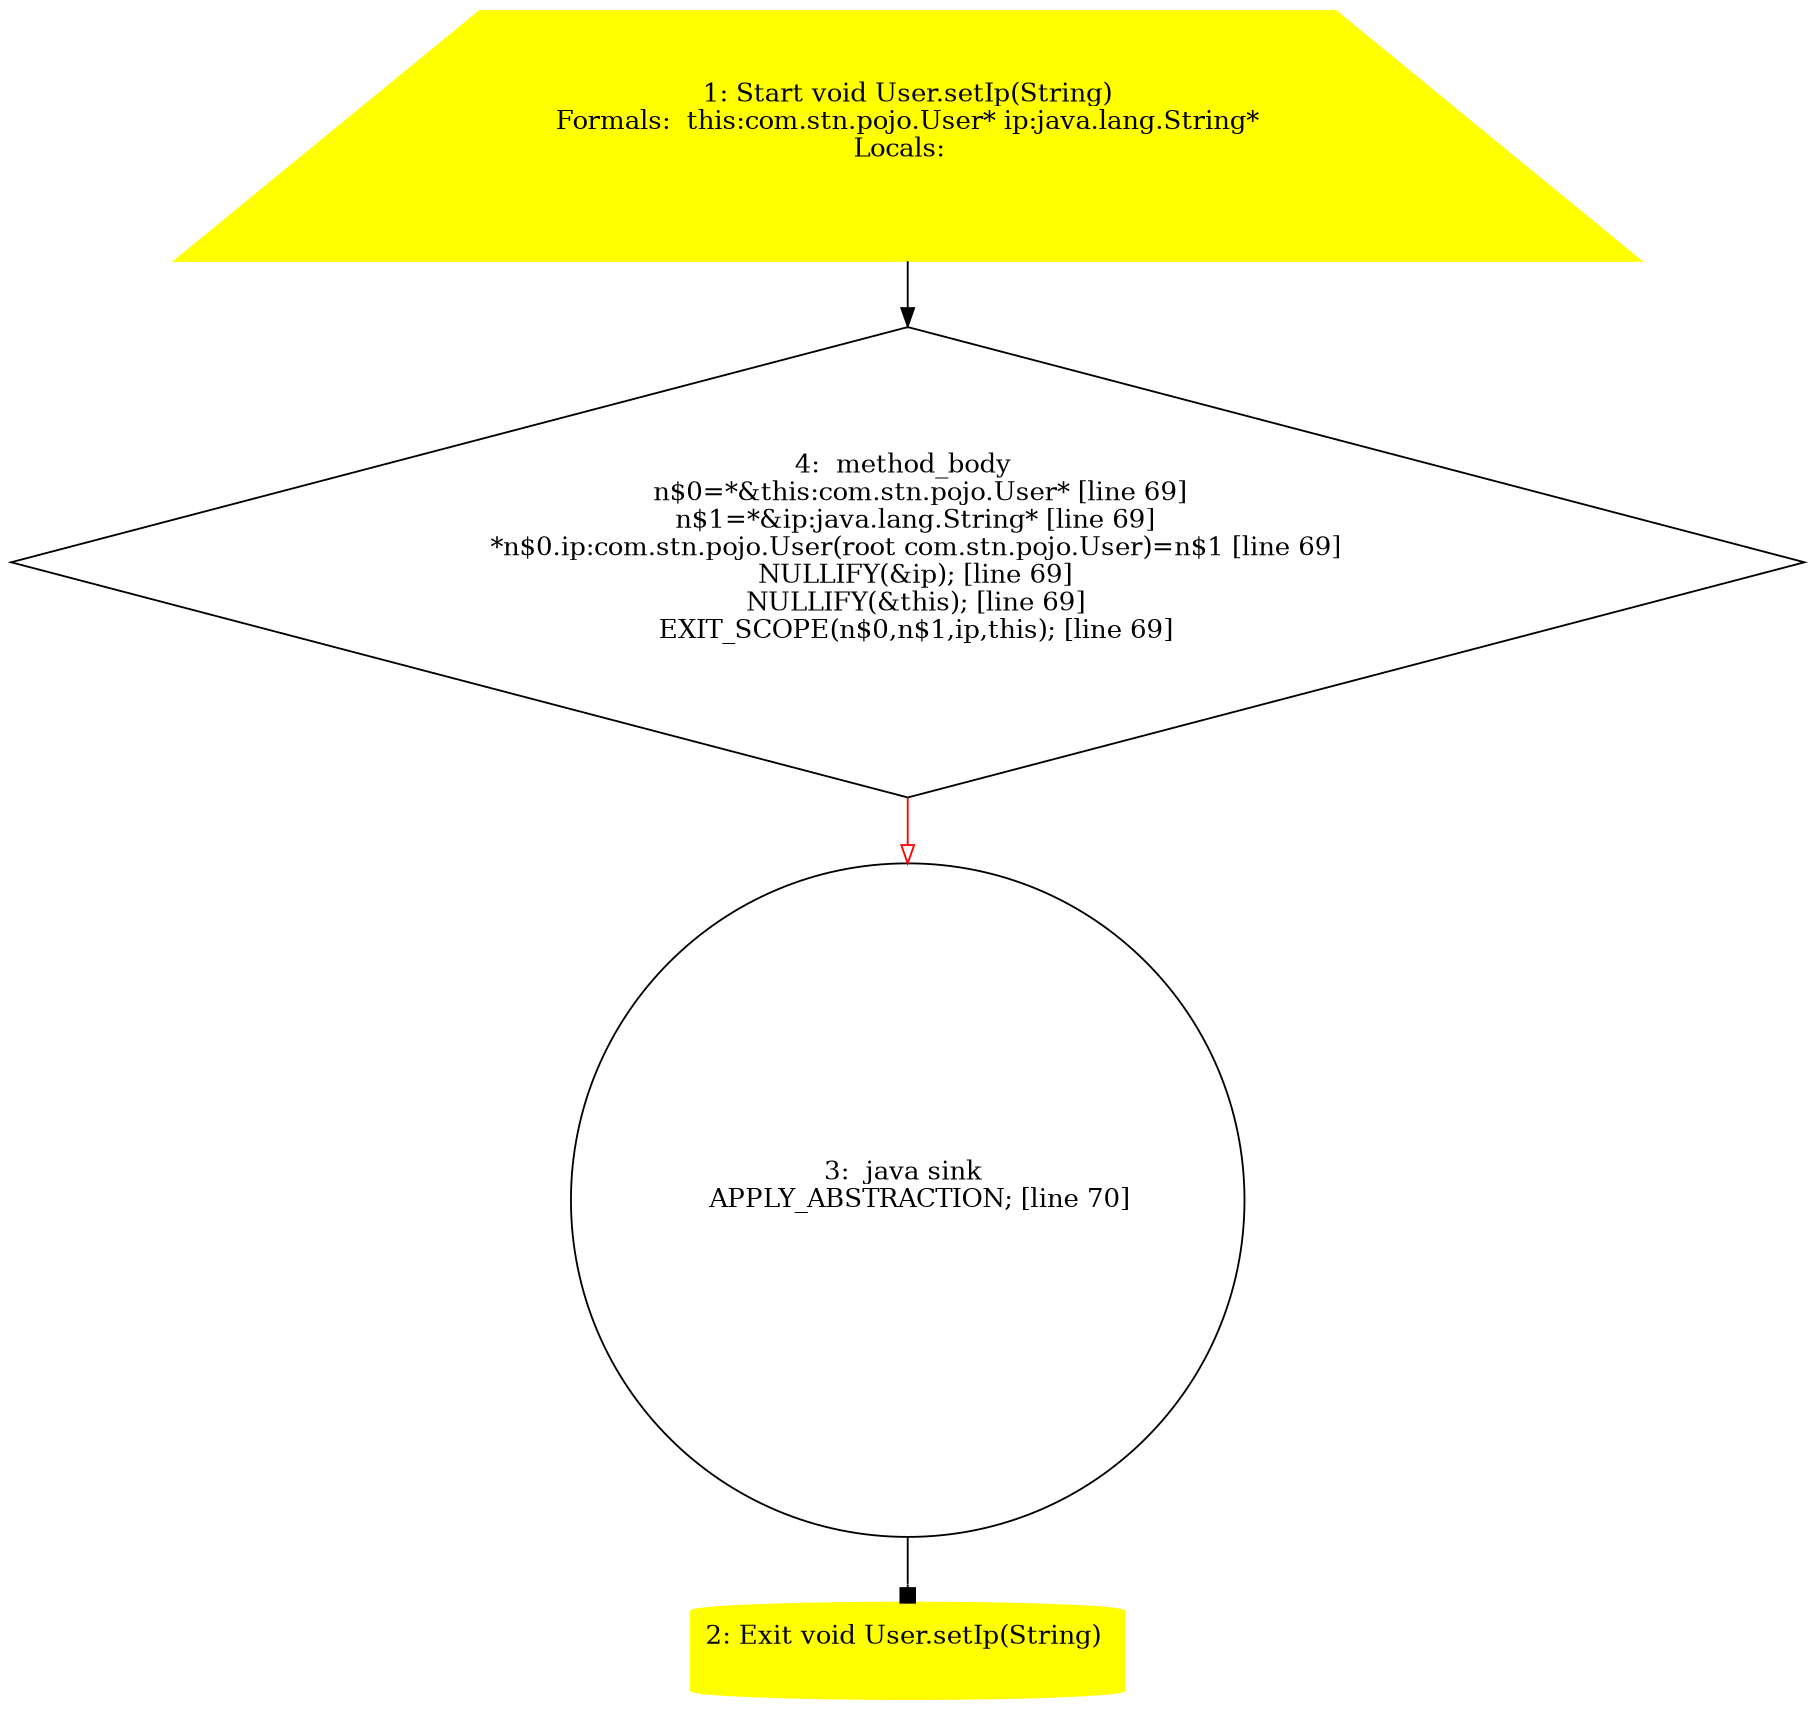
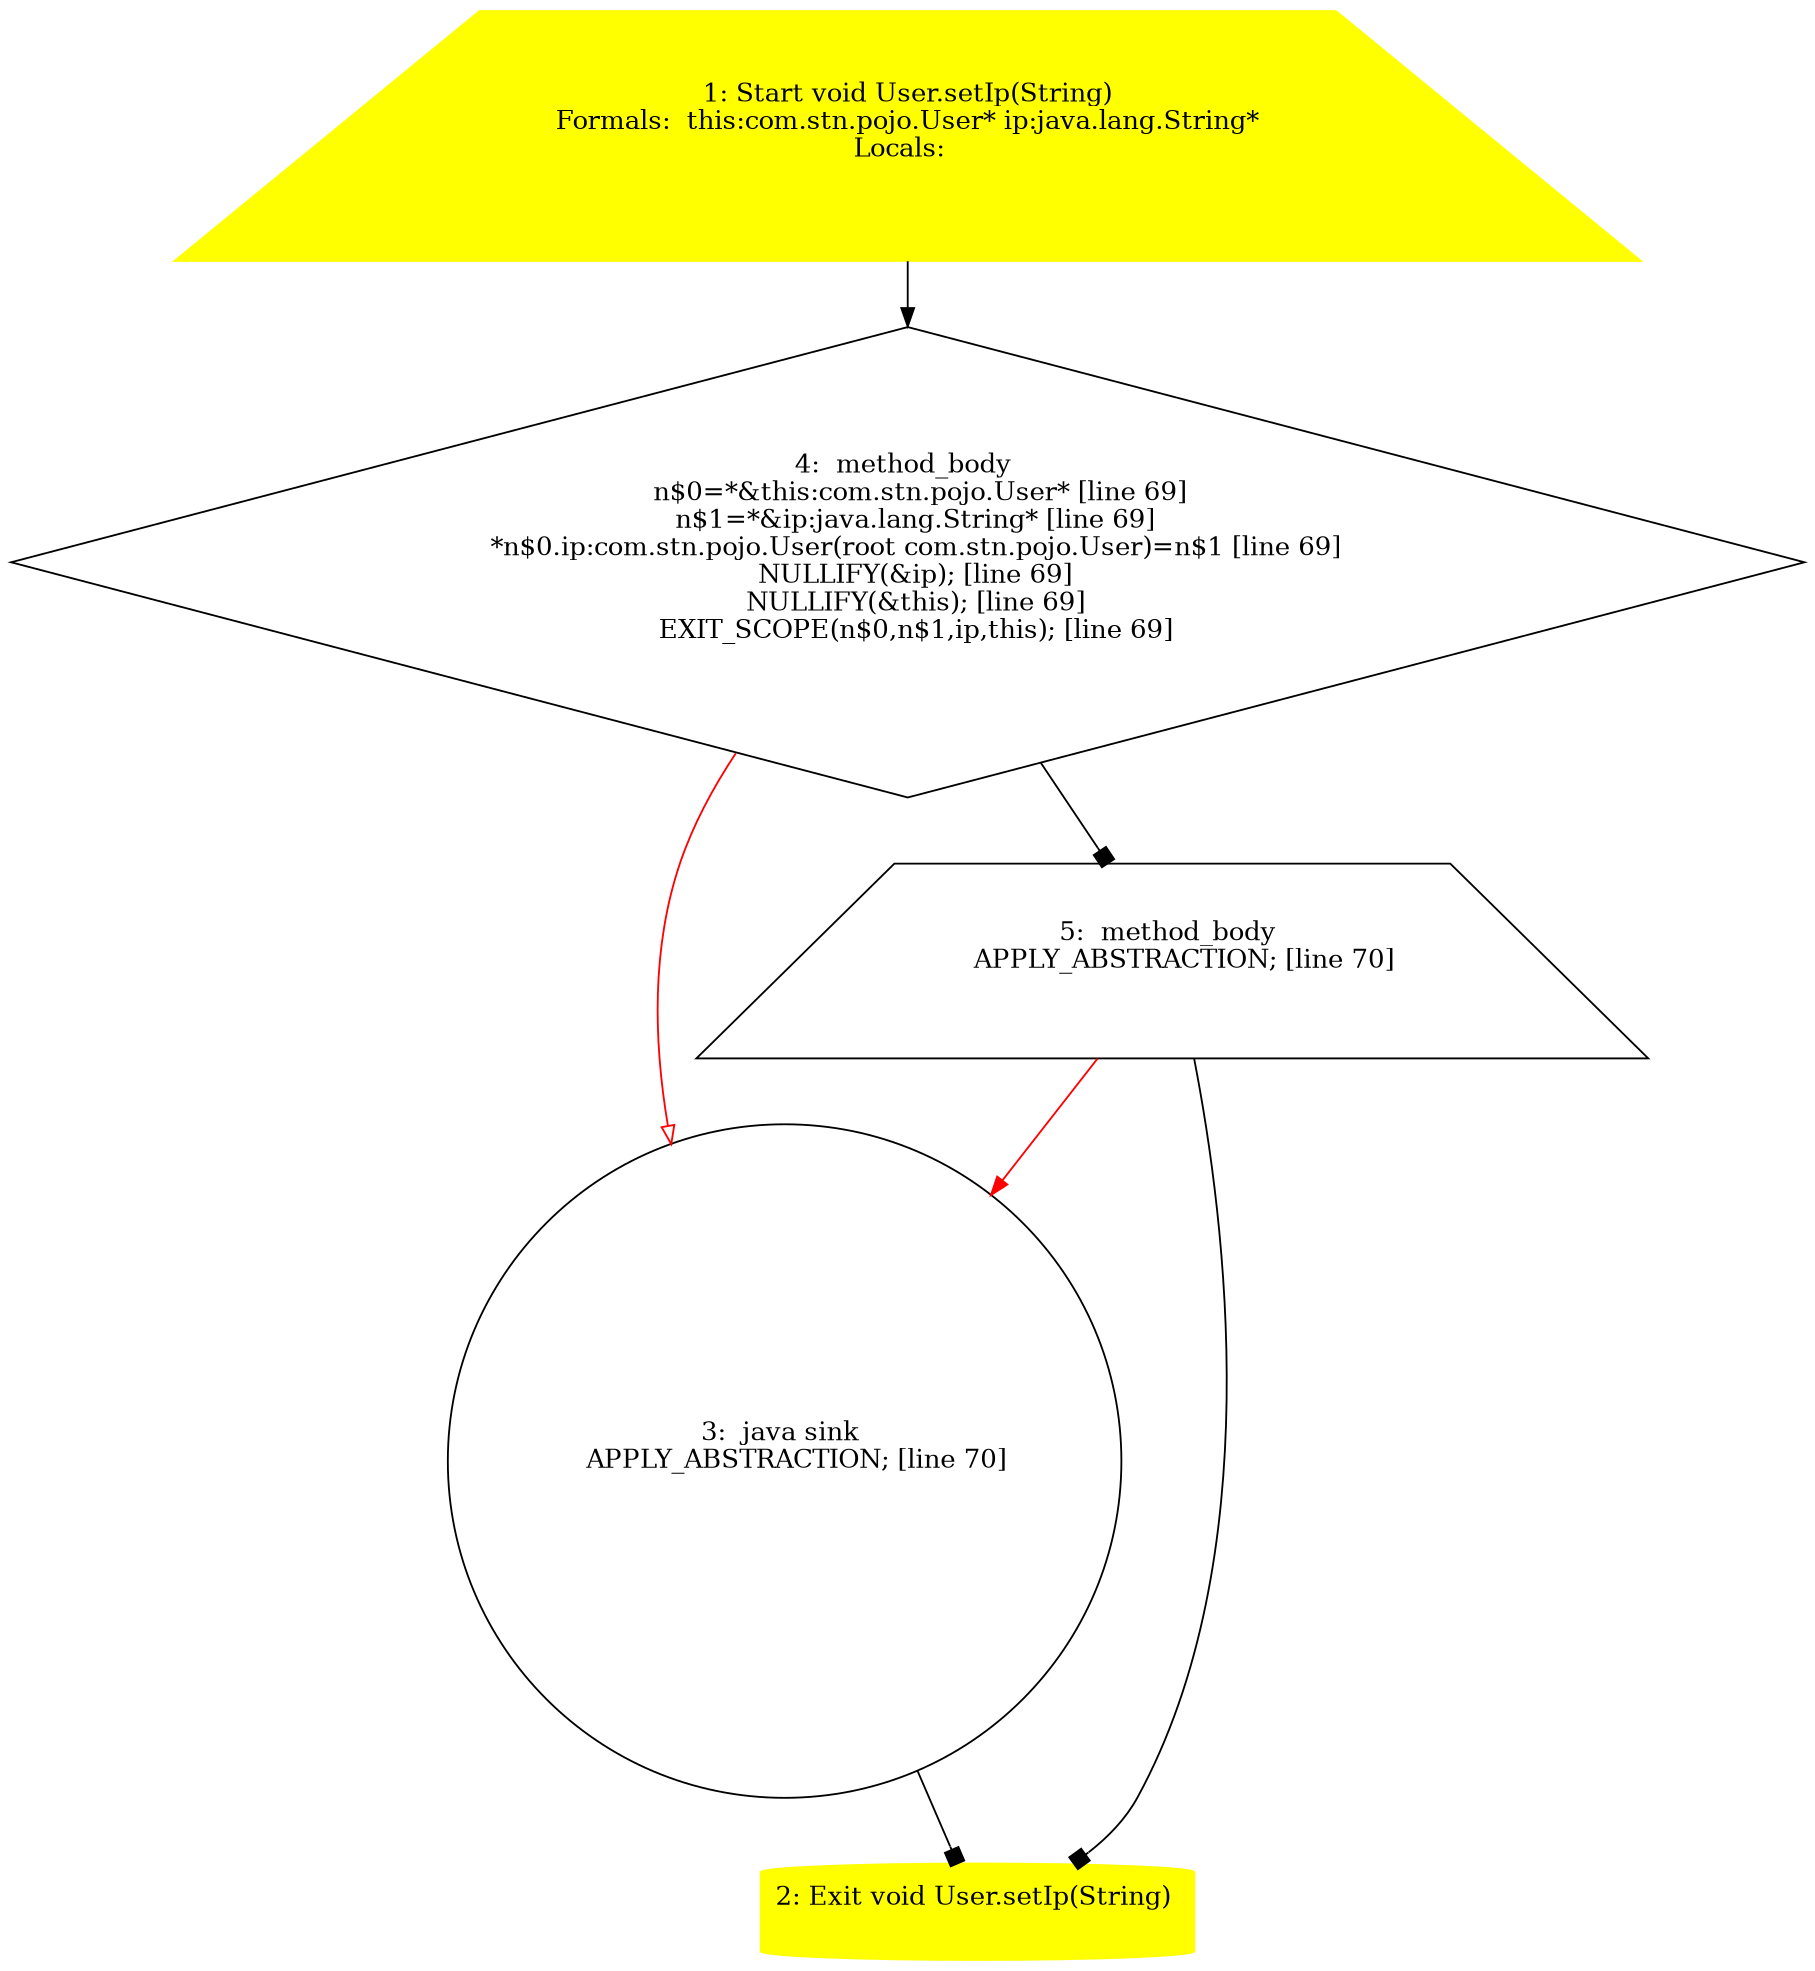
node "5:  method_body APPLY_ABSTRACTION; [line 70]": added
